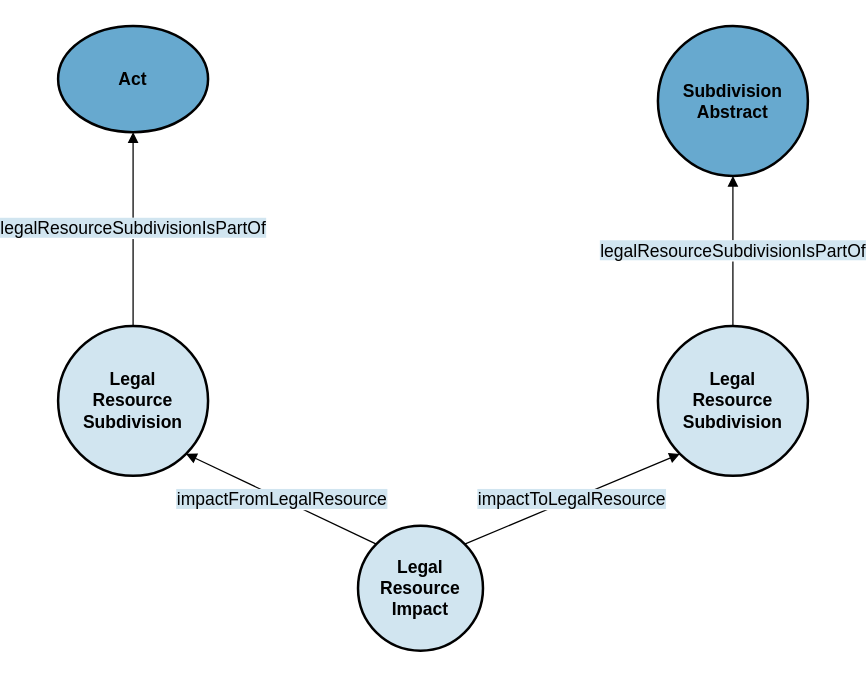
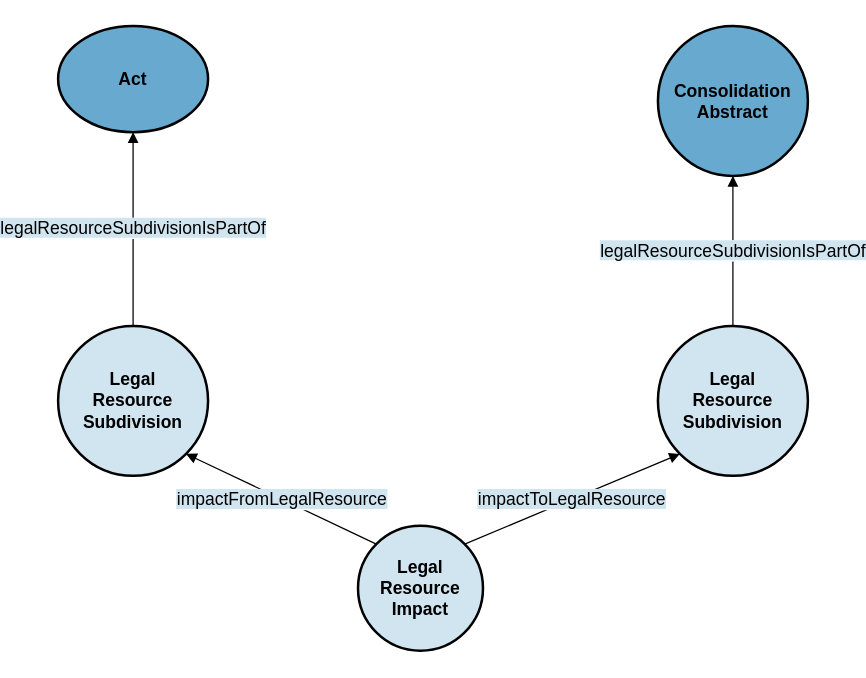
node "Subdivision Abstract": label "Subdivision Abstract" -> "Consolidation Abstract"
